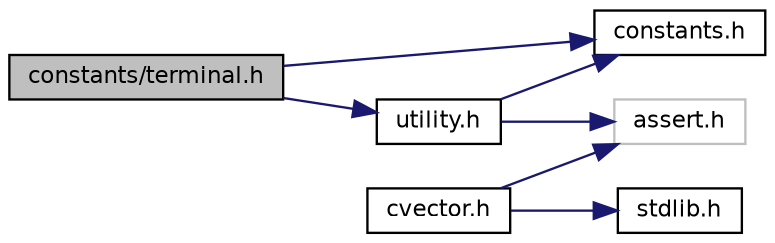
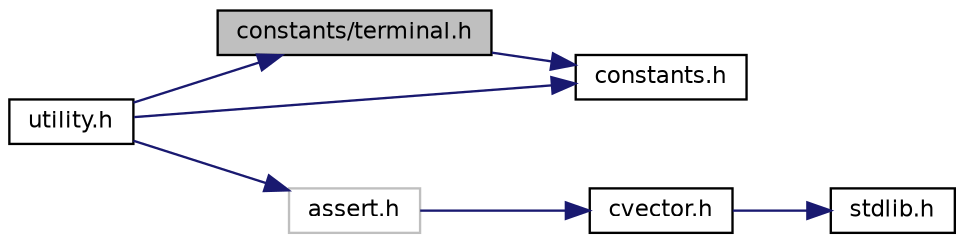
edge "constants/terminal.h" -> "utility.h": reversed
edge "cvector.h" -> "assert.h": reversed
